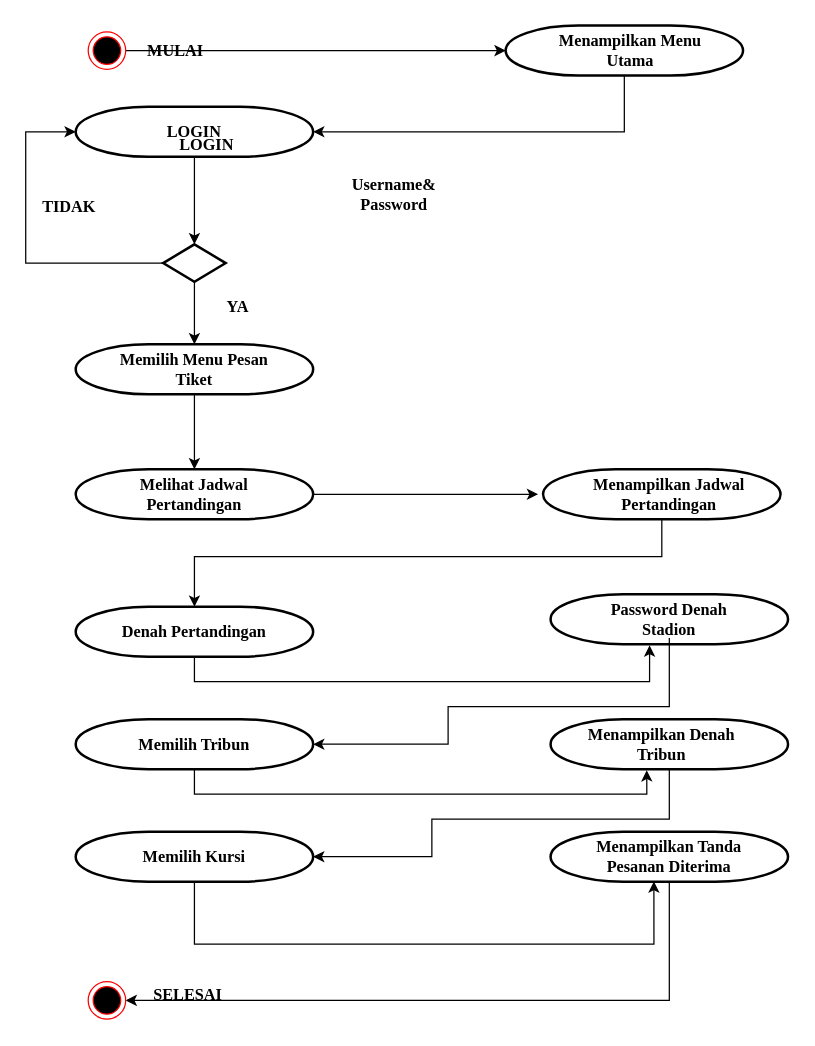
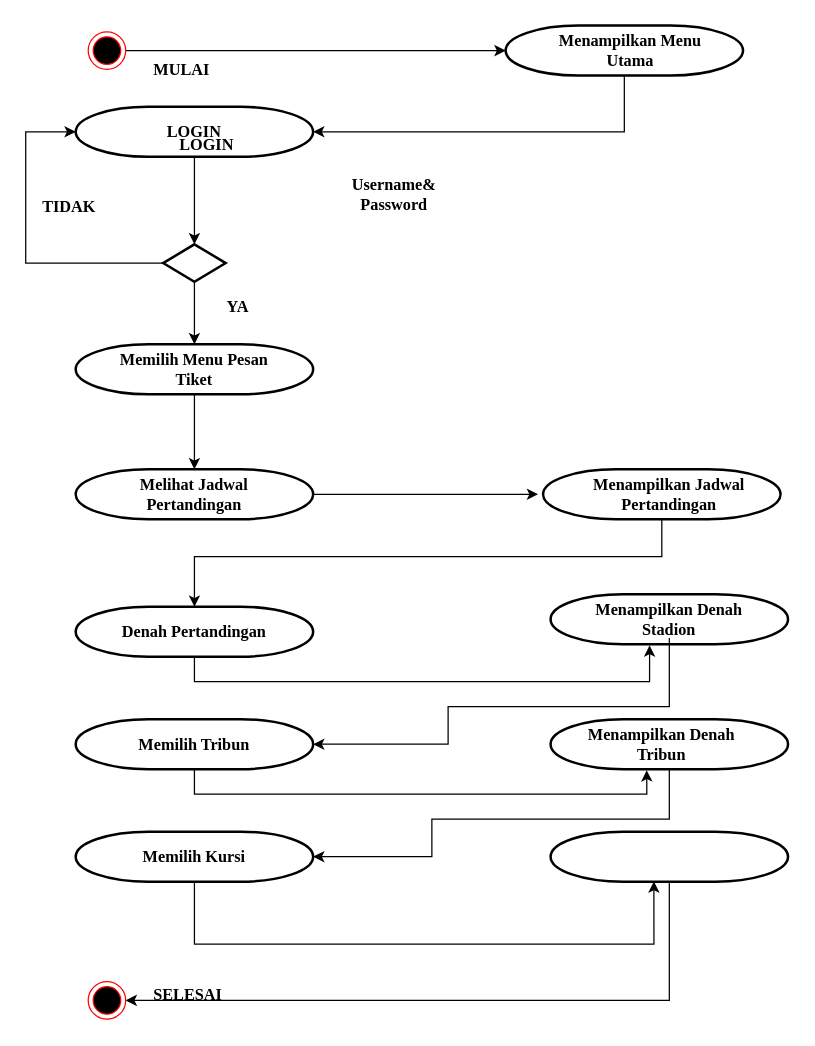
node "MULAI": moved (176, 51) -> (182, 69)
node "Password Denah Stadion": label "Password Denah Stadion" -> "Menampilkan Denah Stadion"
node "Menampilkan Tanda Pesanan Diterima": removed
